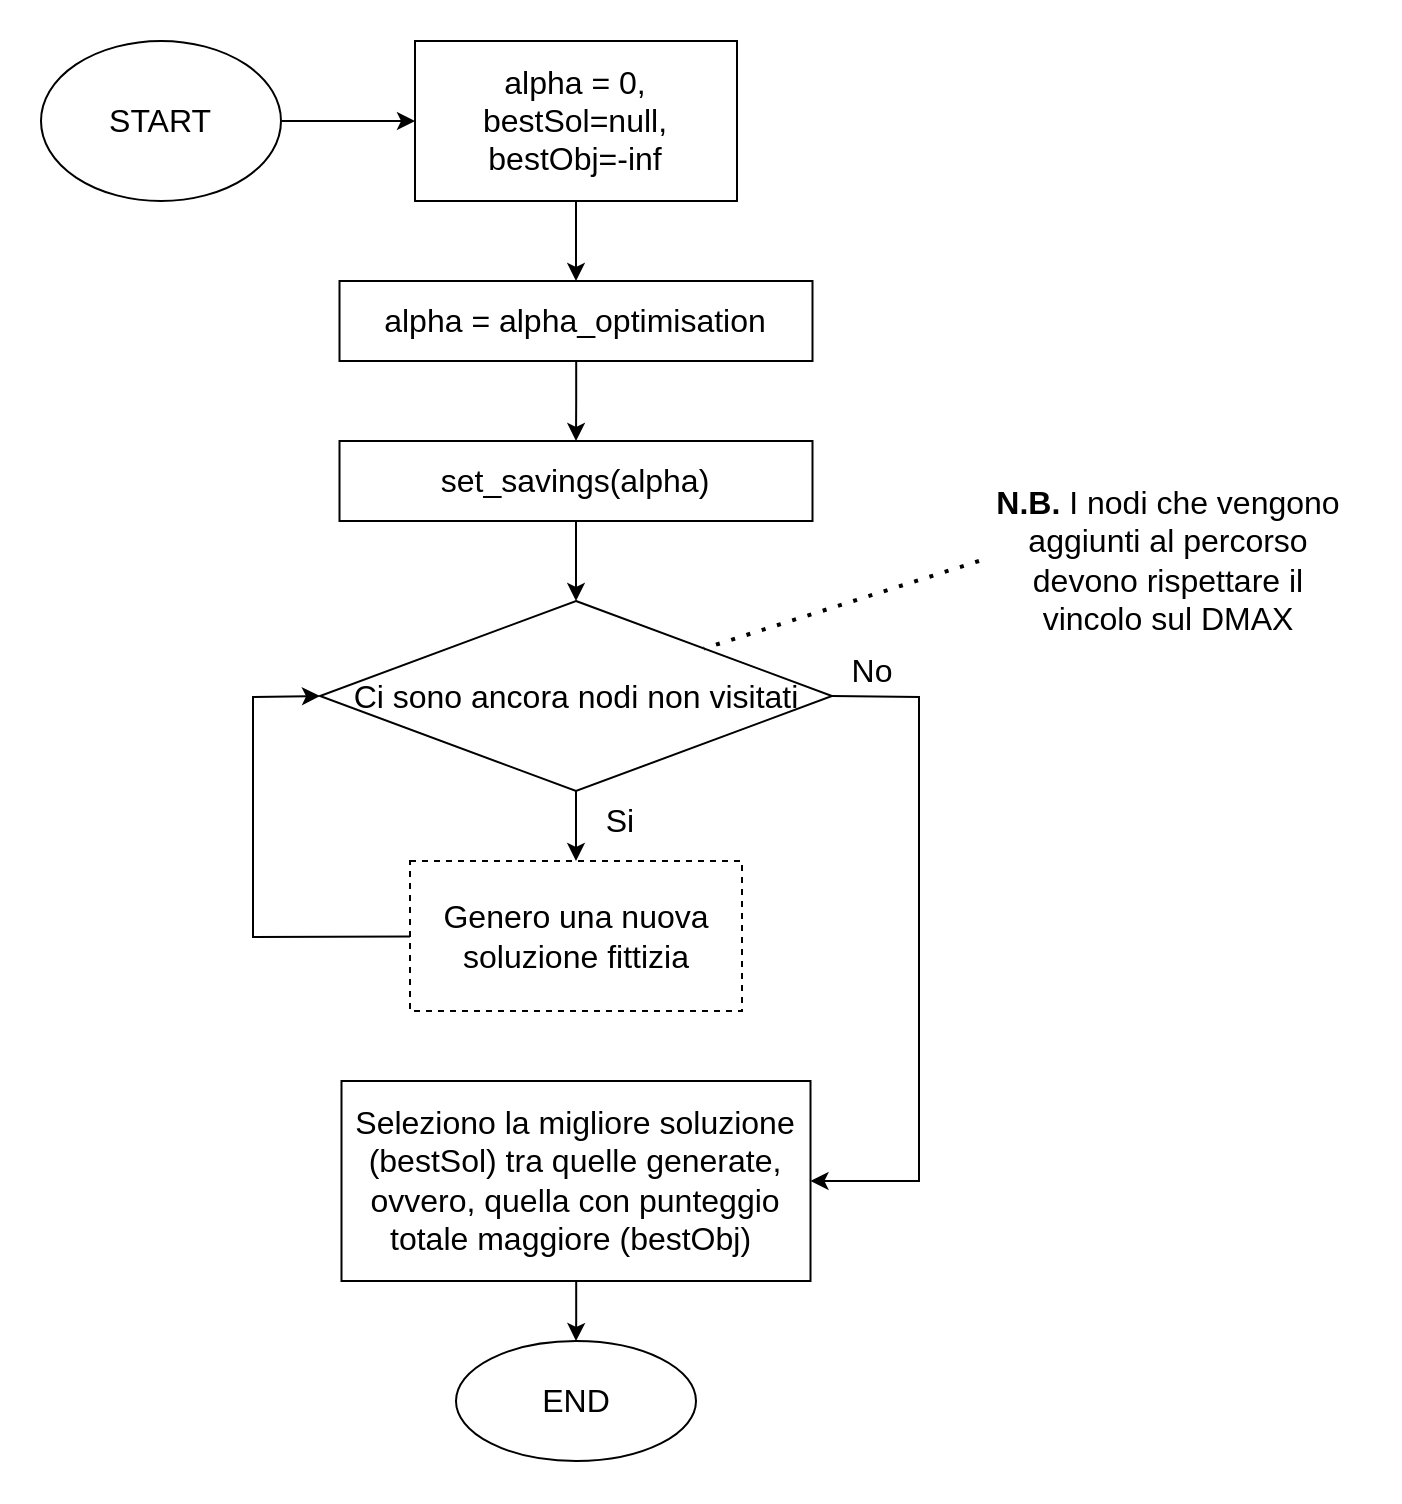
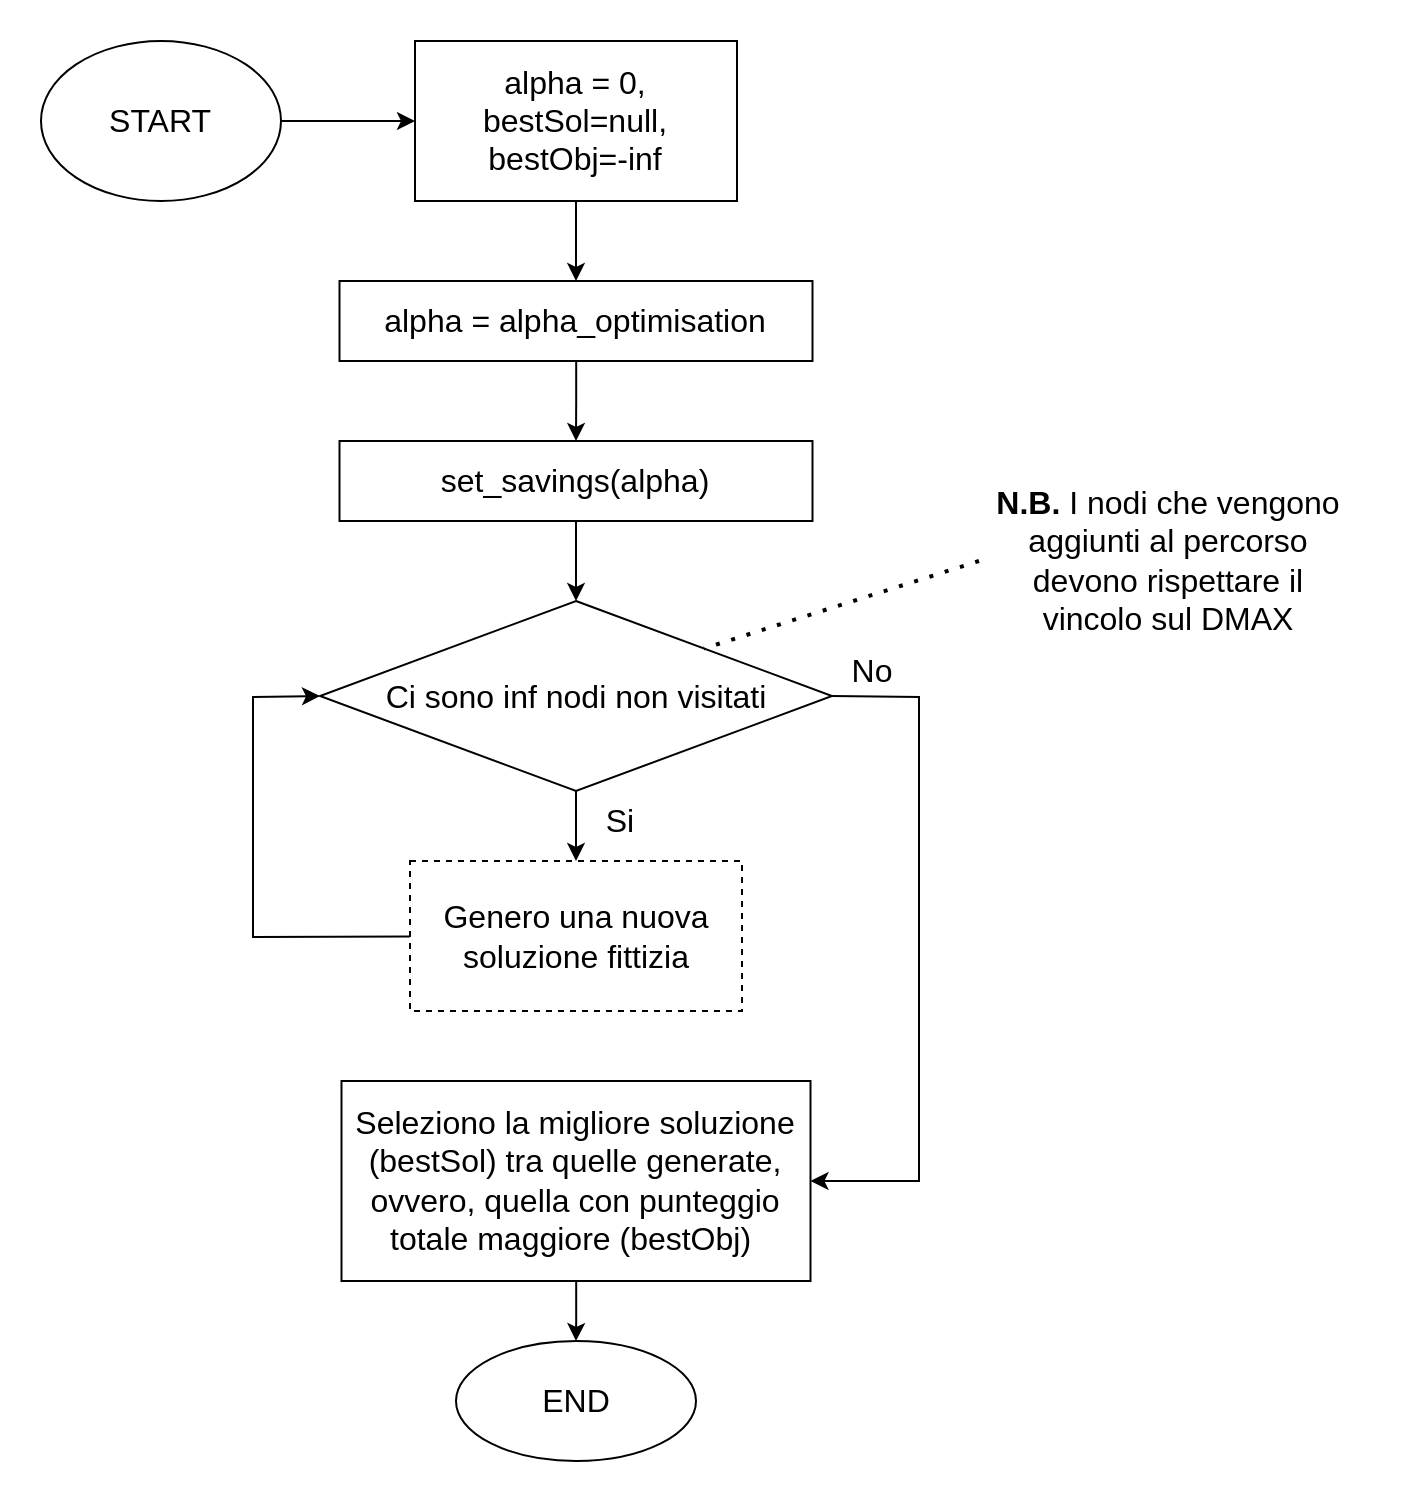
node "Ci sono ancora nodi non visitati": label "Ci sono ancora nodi non visitati" -> "Ci sono inf nodi non visitati"
